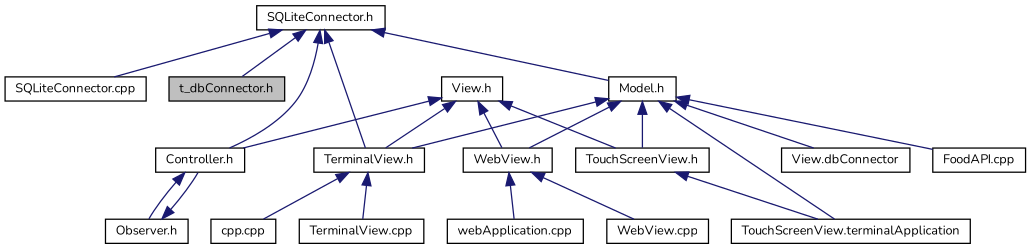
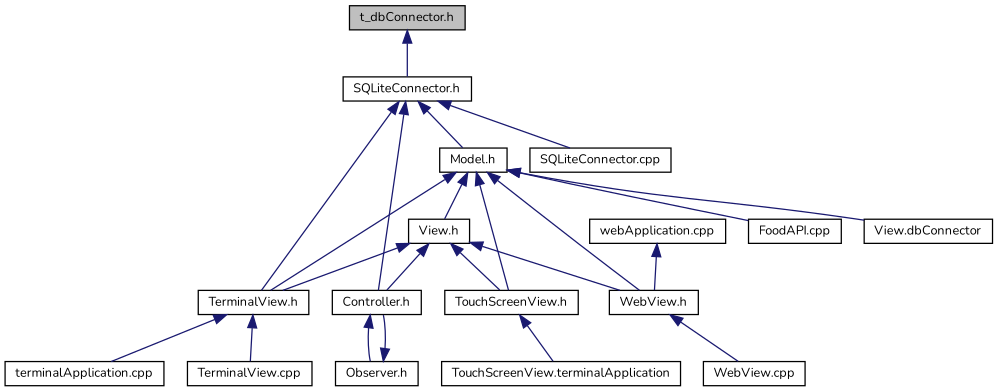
edge "t_dbConnector.h" -> "SQLiteConnector.h": reversed
edge "TouchScreenView.terminalApplication" -> "Model.h": now "View.h" -> "Model.h"
edge "webApplication.cpp" -> "WebView.h": reversed
node "cpp.cpp": label "cpp.cpp" -> "terminalApplication.cpp"
